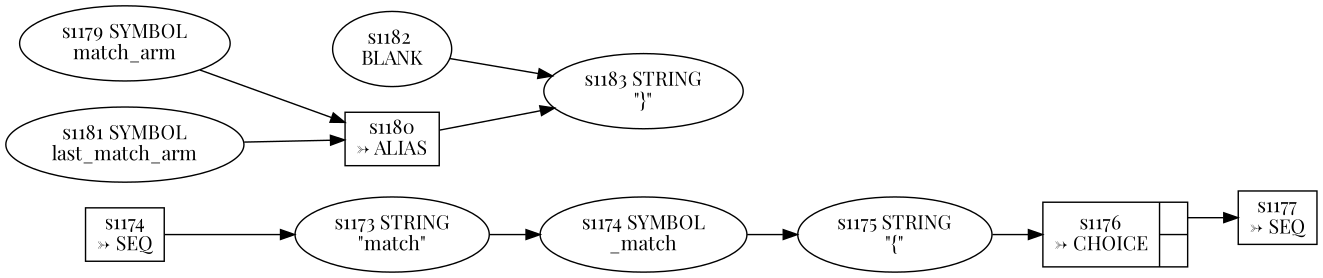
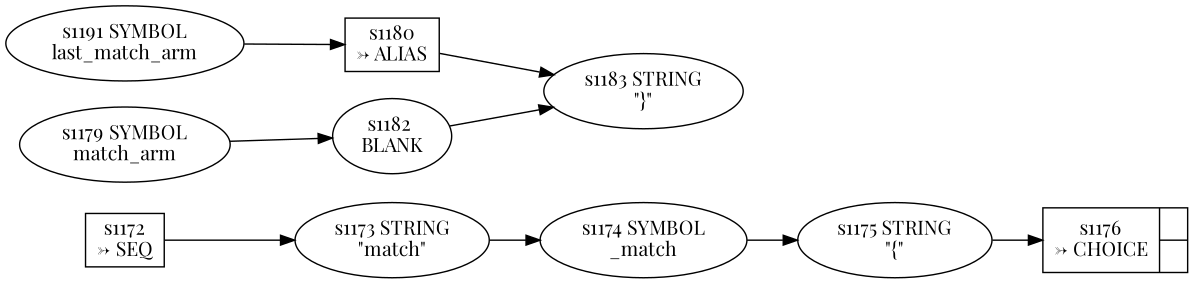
edge "s1179 SYMBOL match_arm" -> "s1180 → ALIAS": now "s1179 SYMBOL match_arm" -> "s1182 BLANK"
node "s1181 SYMBOL last_match_arm": label "s1181 SYMBOL last_match_arm" -> "s1191 SYMBOL last_match_arm"
node "s1177 → SEQ": removed
node "s1174 → SEQ": label "s1174 → SEQ" -> "s1172 → SEQ"
